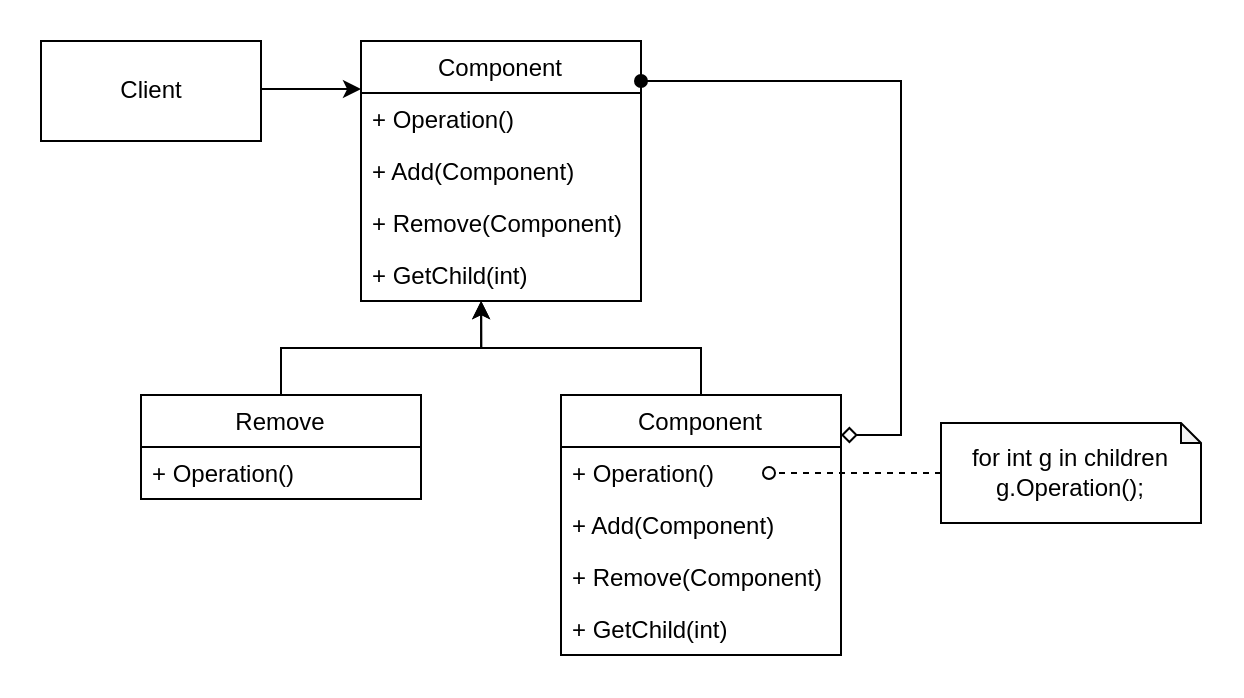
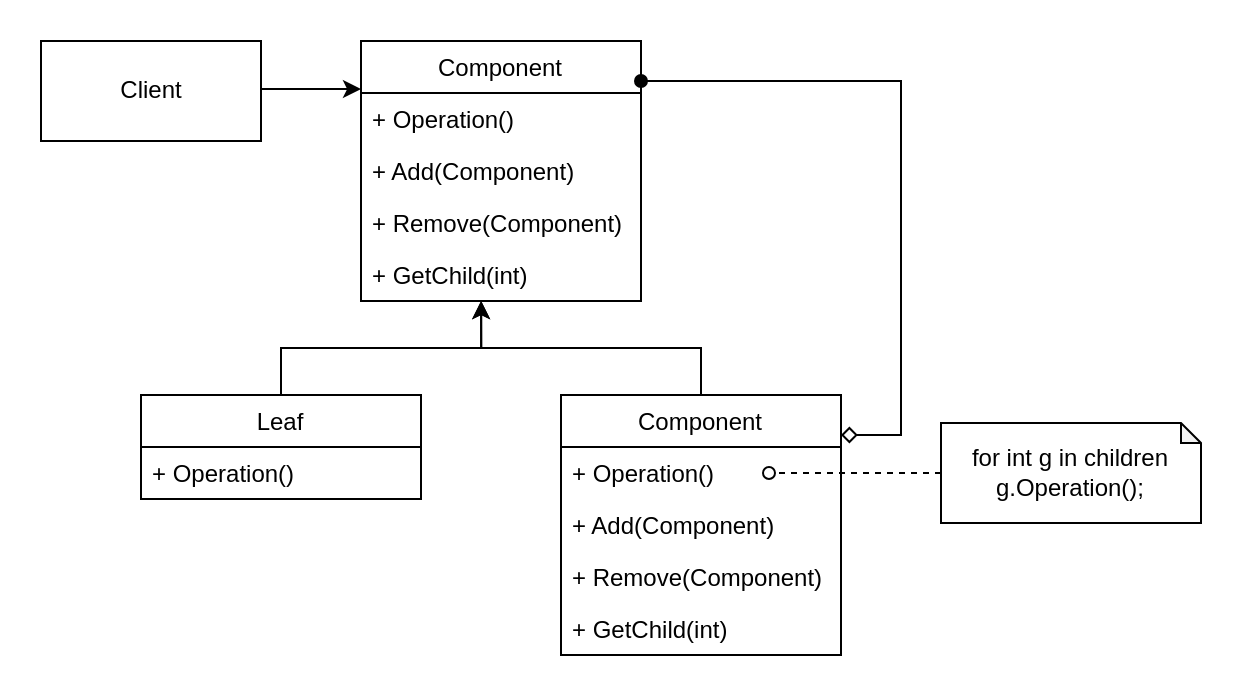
node "Remove": label "Remove" -> "Leaf"
